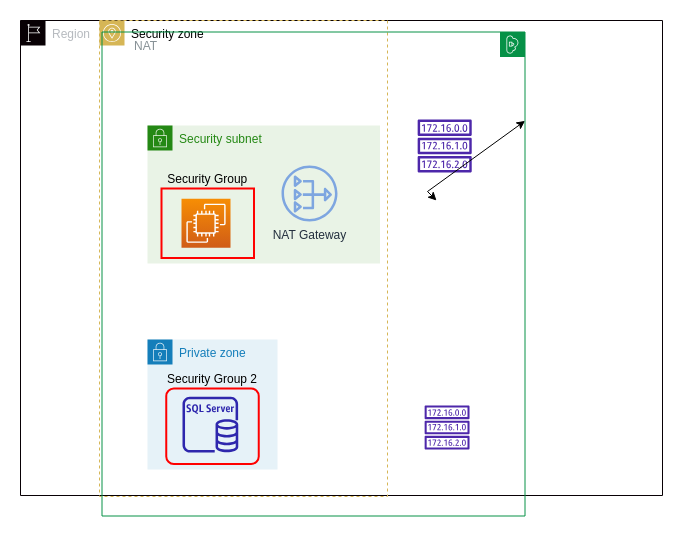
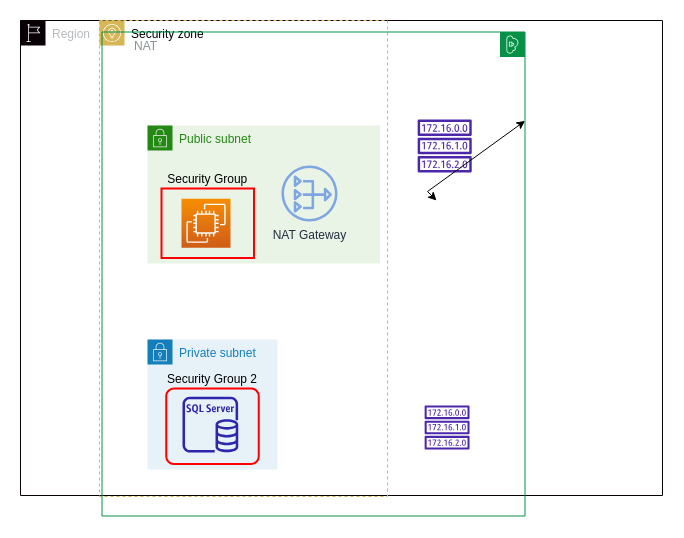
node "Security subnet": label "Security subnet" -> "Public subnet"
node "Private zone": label "Private zone" -> "Private subnet"
